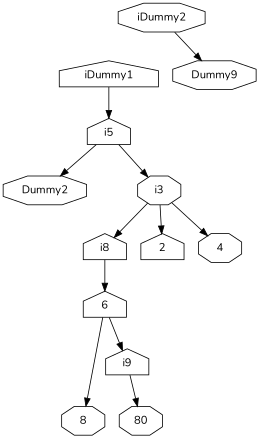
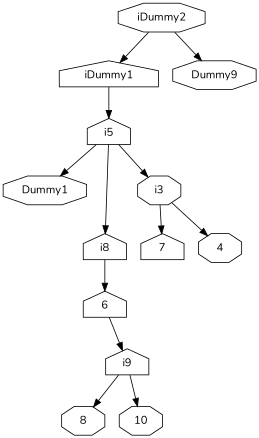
edge "iDummy2" -> "iDummy1": added
node "Dummy2": label "Dummy2" -> "Dummy1"
edge "i3" -> "i8": now "i5" -> "i8"
node "2": label "2" -> "7"
edge "6" -> "8": now "i9" -> "8"
node "80": label "80" -> "10"
